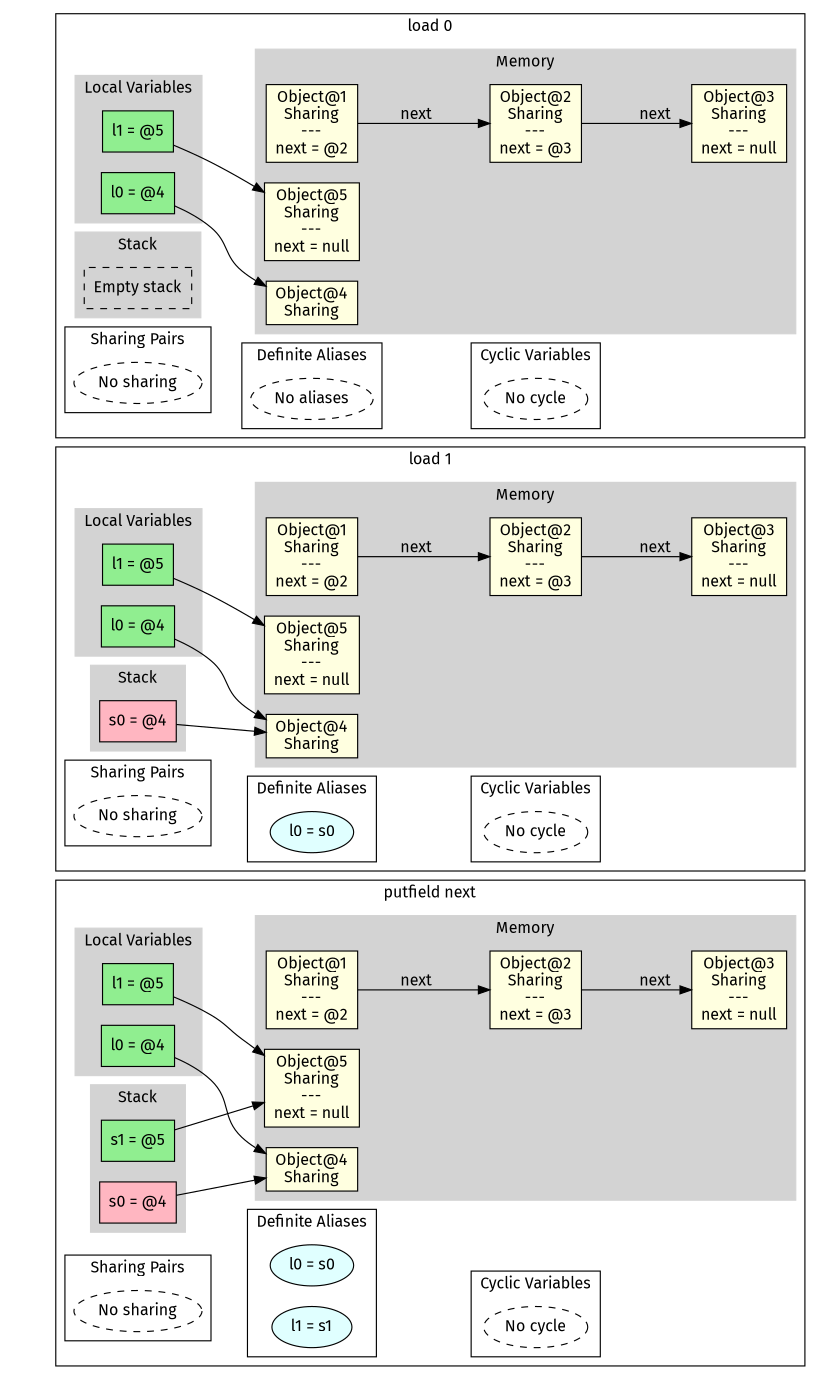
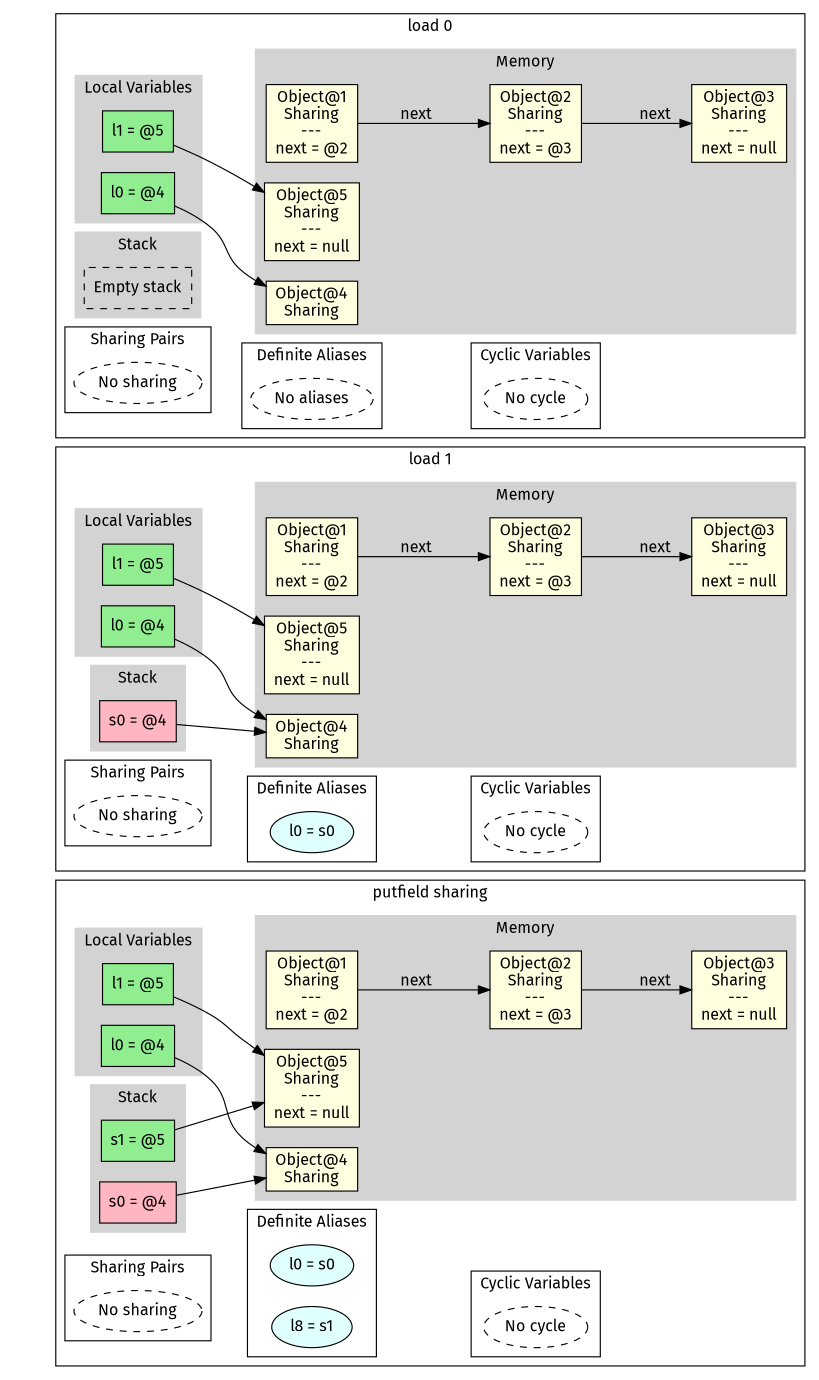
cluster "putfield next": label "putfield next" -> "putfield sharing"
node "l1 = s1": label "l1 = s1" -> "l8 = s1"
